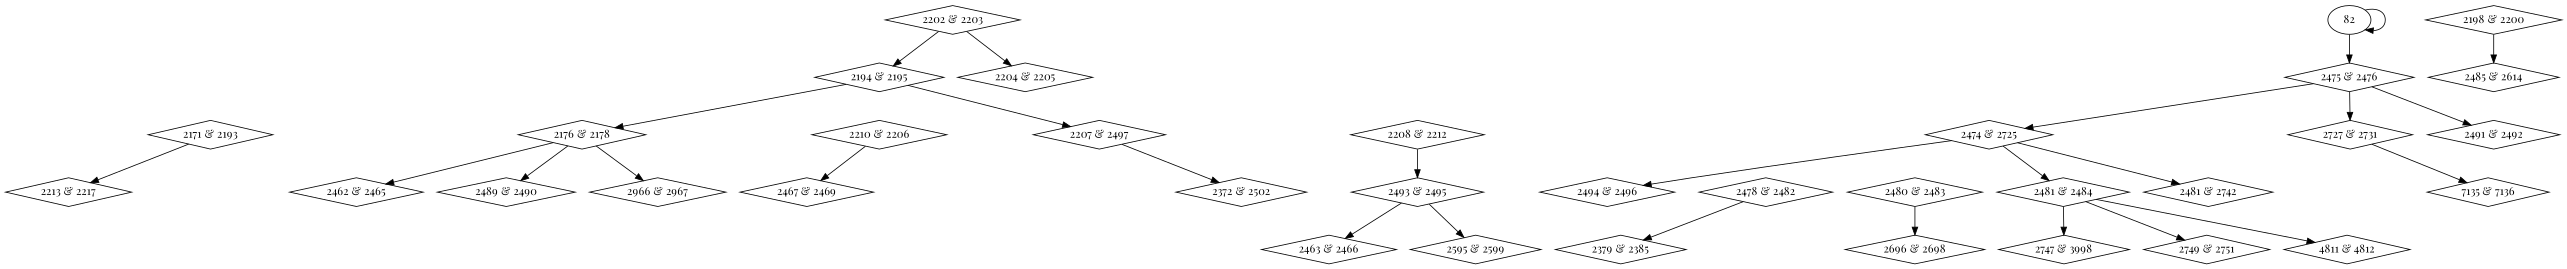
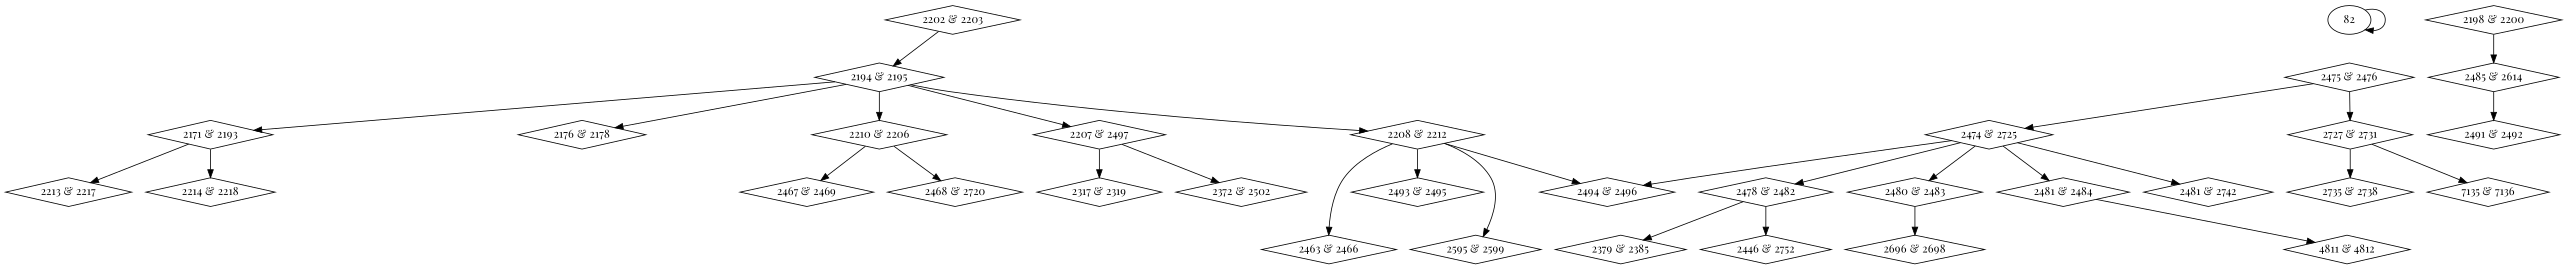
edge "82" -> "2475 & 2476": removed
node "2204 & 2205": removed
edge "2194 & 2195" -> "2210 & 2206": added
edge "2475 & 2476" -> "2491 & 2492": now "2485 & 2614" -> "2491 & 2492"
edge "2194 & 2195" -> "2171 & 2193": added
edge "2194 & 2195" -> "2208 & 2212": added
edge "2474 & 2725" -> "2480 & 2483": added
edge "2208 & 2212" -> "2494 & 2496": added
edge "2474 & 2725" -> "2478 & 2482": added
node "2214 & 2218": added
node "2462 & 2465": removed
node "2489 & 2490": removed
node "2966 & 2967": removed
node "2468 & 2720": added
node "2317 & 2319": added
node "2735 & 2738": added
edge "2493 & 2495" -> "2595 & 2599": now "2208 & 2212" -> "2595 & 2599"
edge "2493 & 2495" -> "2463 & 2466": now "2208 & 2212" -> "2463 & 2466"
node "2446 & 2752": added
node "2747 & 3998": removed
node "2749 & 2751": removed
